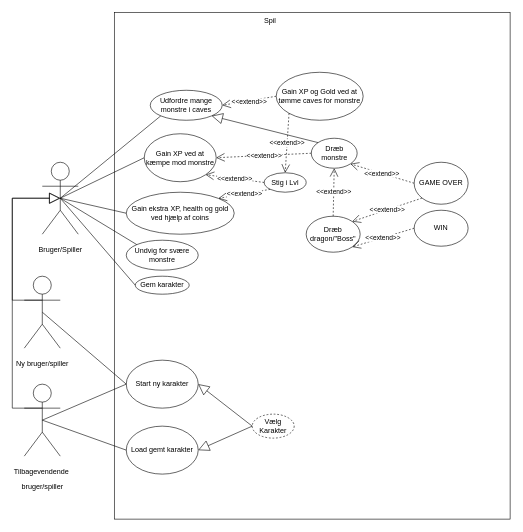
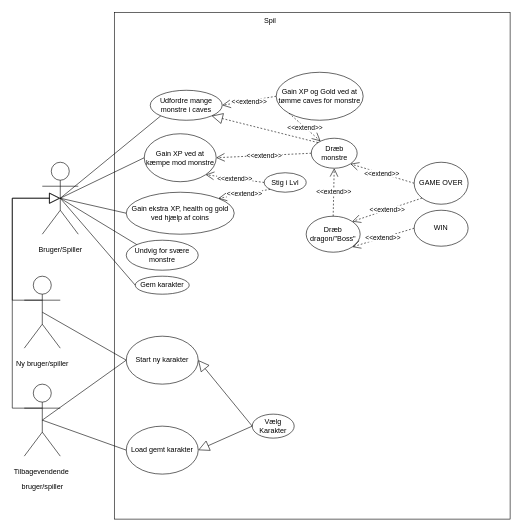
edge "Dræb monstre" -> "Udfordre mange monstre i caves": style solid -> dashed
edge "Gain XP og Gold ved at tømme caves for monstre" -> "Stig i Lvl": now "Gain XP og Gold ved at tømme caves for monstre" -> "Dræb monstre"
node "Start ny karakter": moved (162, 384) -> (162, 360)
node "Vælg Karakter": style dashed -> solid
